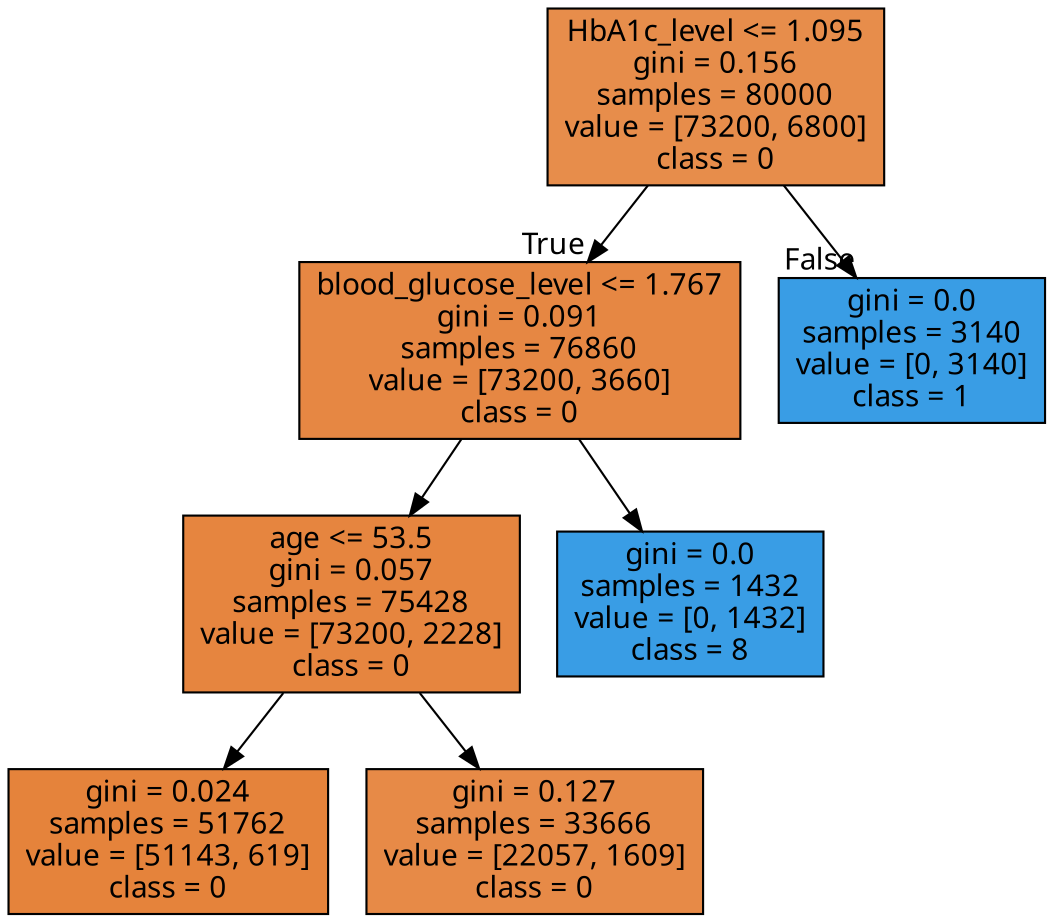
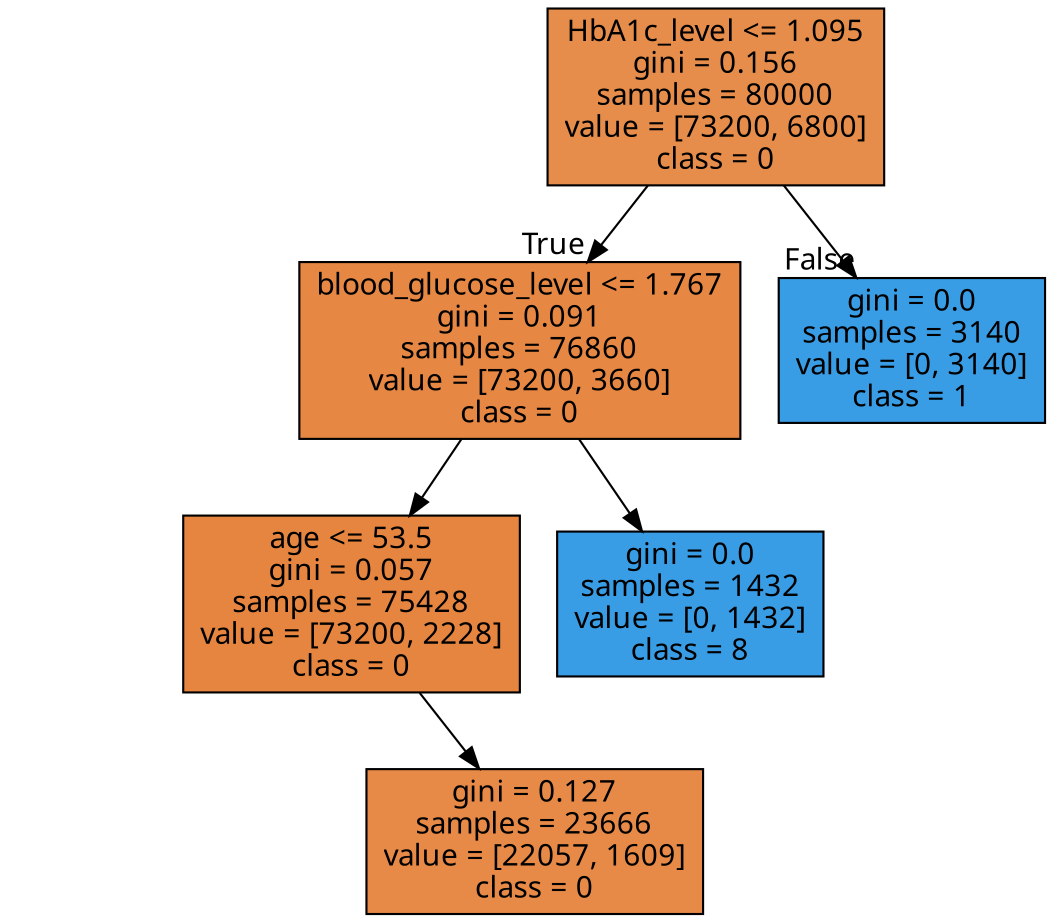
node "gini = 0.024 samples = 51762 value = [51143, 619] class = 0": removed
node "gini = 0.127 samples = 33666 value = [22057, 1609] class = 0": label "gini = 0.127 samples = 33666 value = [22057, 1609] class = 0" -> "gini = 0.127 samples = 23666 value = [22057, 1609] class = 0"
